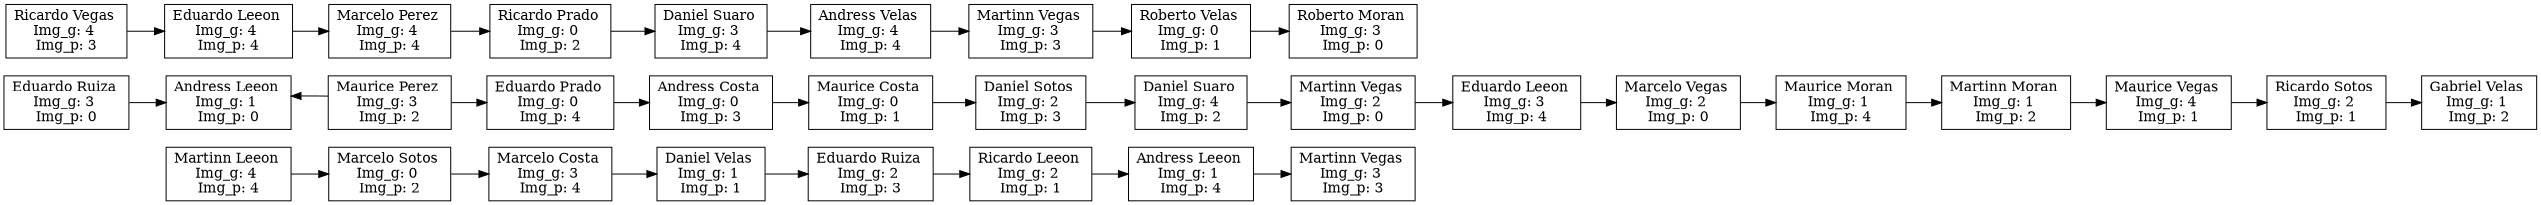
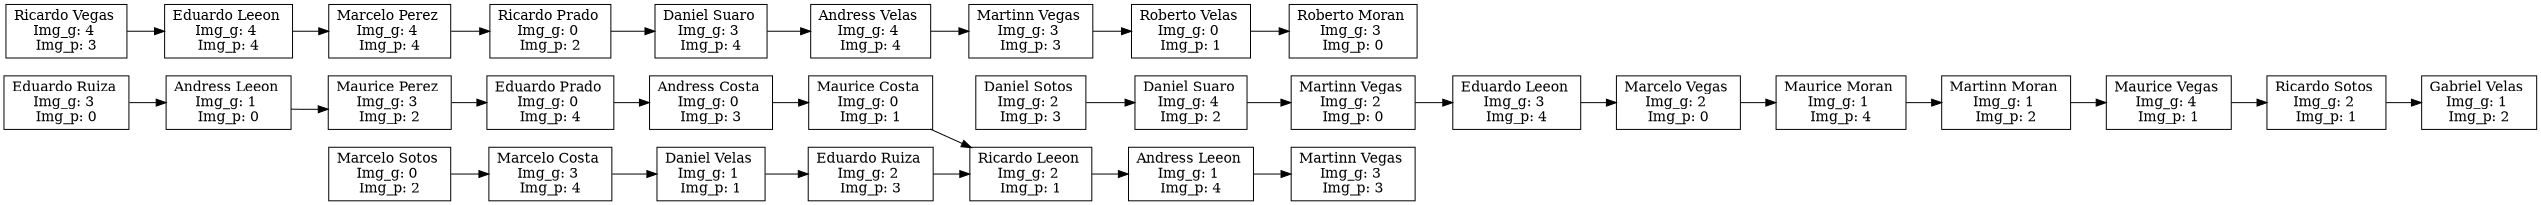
edge "Maurice Perez Img_g: 3 Img_p: 2" -> "Andress Leeon Img_g: 1 Img_p: 0": reversed
edge "Maurice Costa Img_g: 0 Img_p: 1" -> "Daniel Sotos Img_g: 2 Img_p: 3": now "Maurice Costa Img_g: 0 Img_p: 1" -> "Ricardo Leeon Img_g: 2 Img_p: 1"
node "Martinn Leeon Img_g: 4 Img_p: 4": removed
